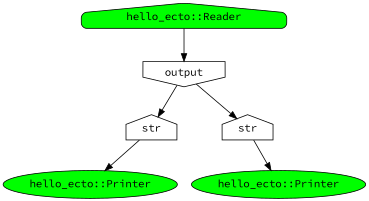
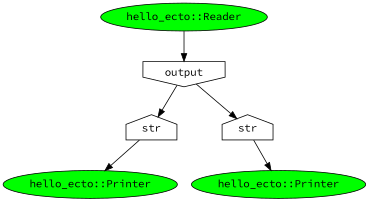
node "hello_ecto::Reader": shape house -> ellipse
